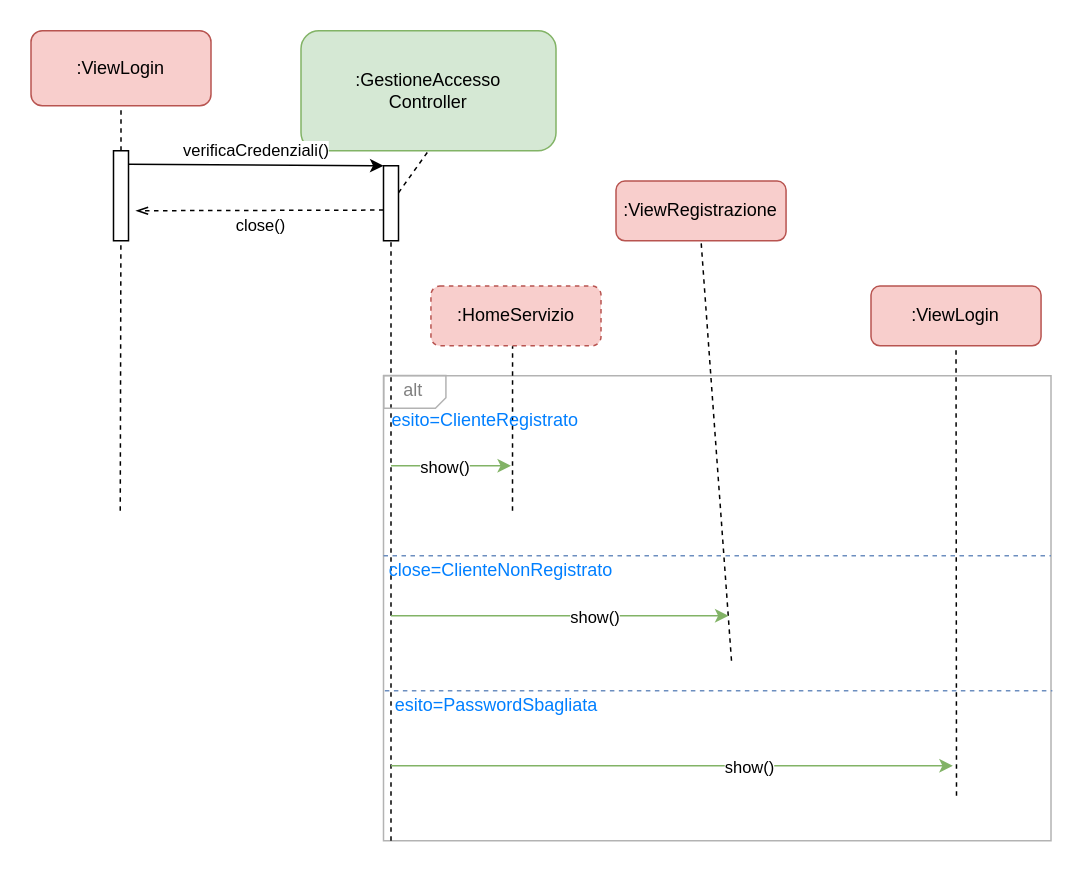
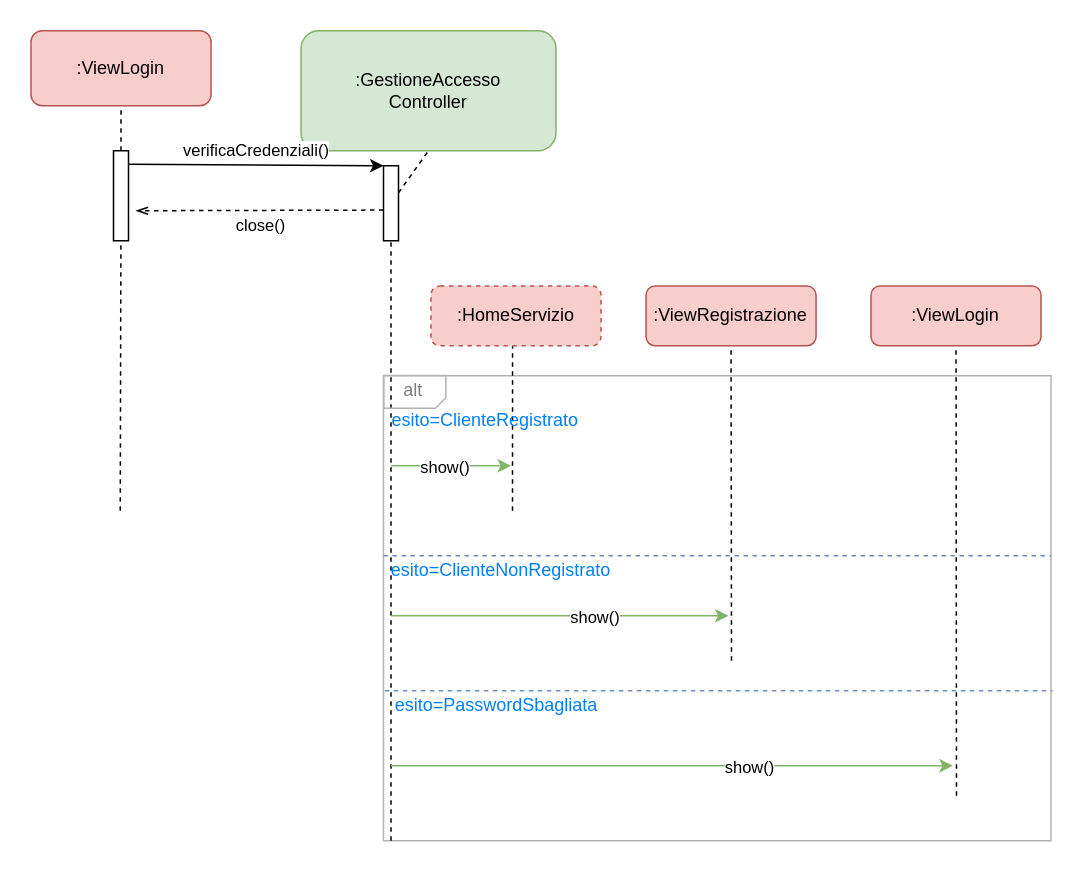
node ":ViewRegistrazione": moved (701, 211) -> (731, 316)
node "close=ClienteNonRegistrato": label "close=ClienteNonRegistrato" -> "esito=ClienteNonRegistrato"
